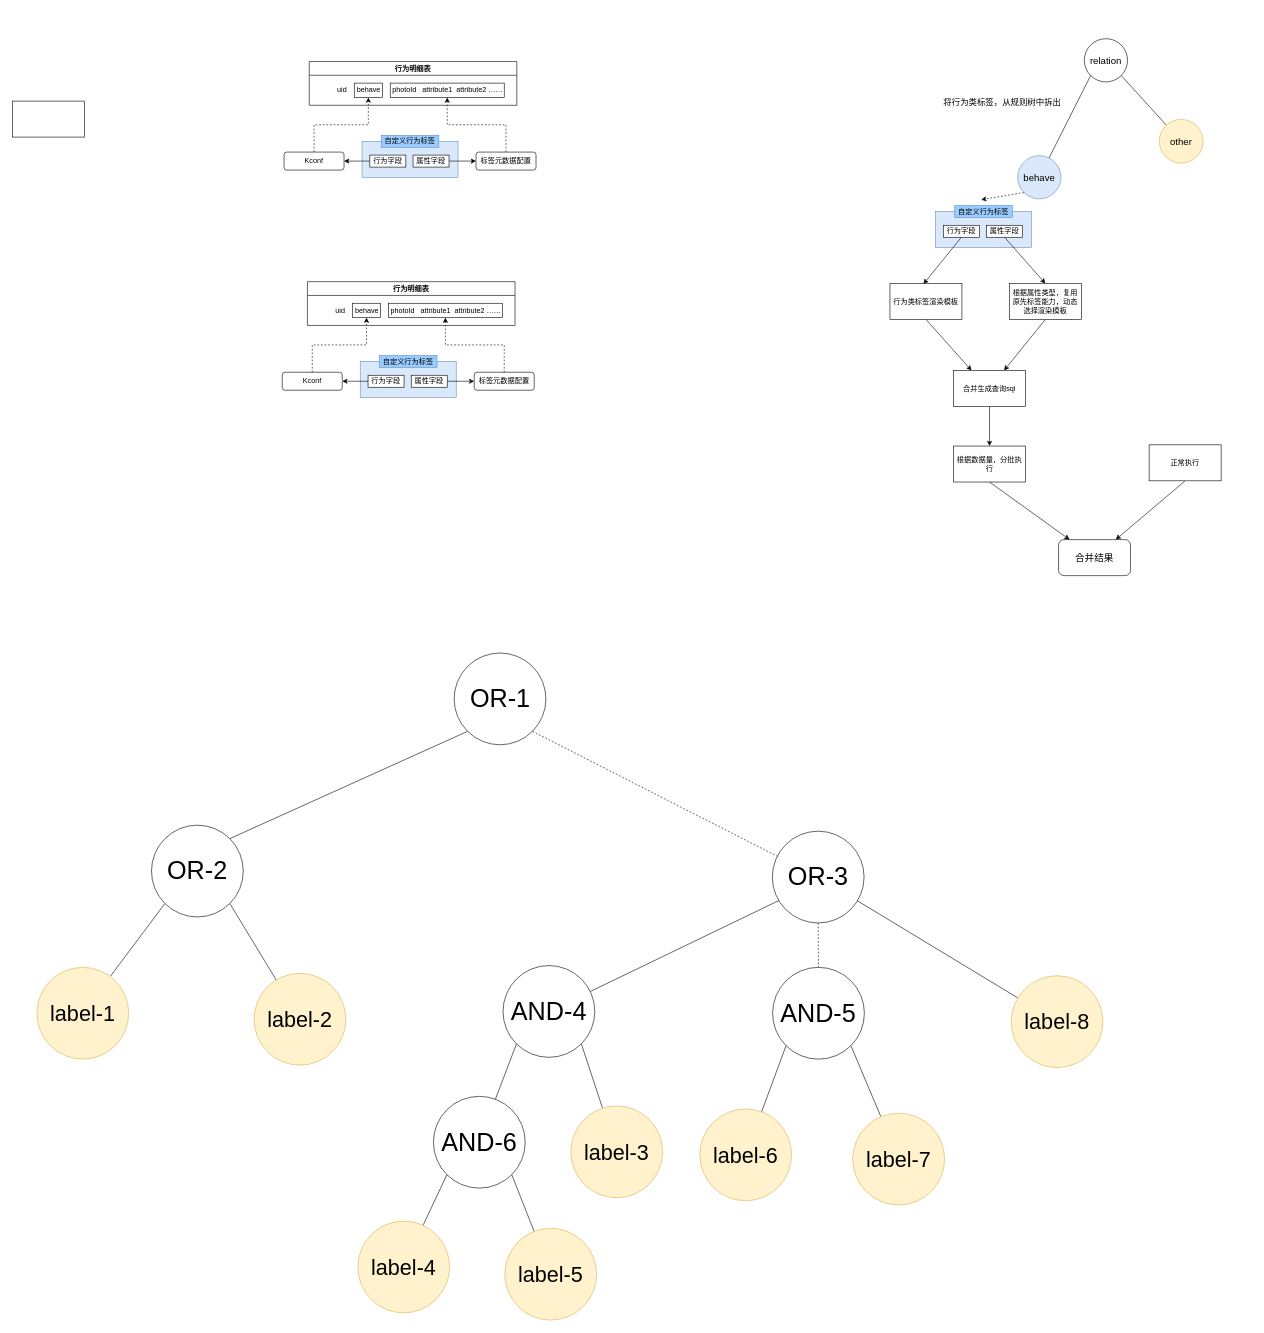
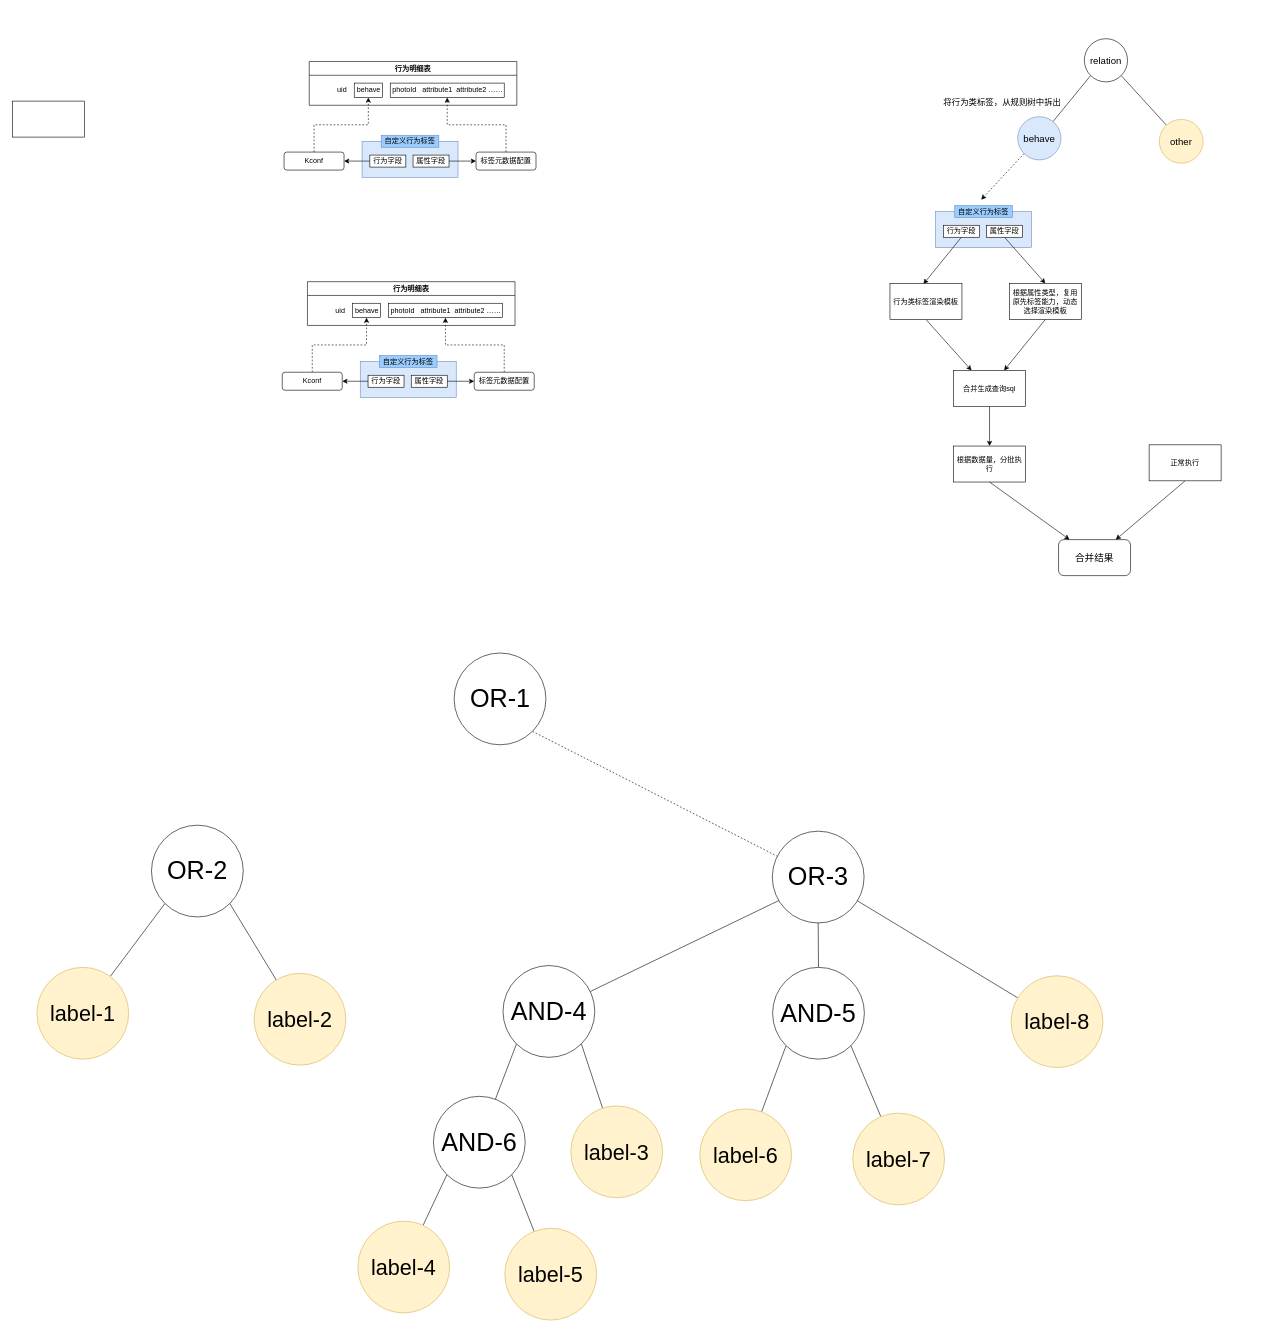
node "behave": moved (1040, 177) -> (1040, 138)
edge "OR-1" -- "OR-2": removed
edge "OR-3" -- "AND-5": style dashed -> solid
